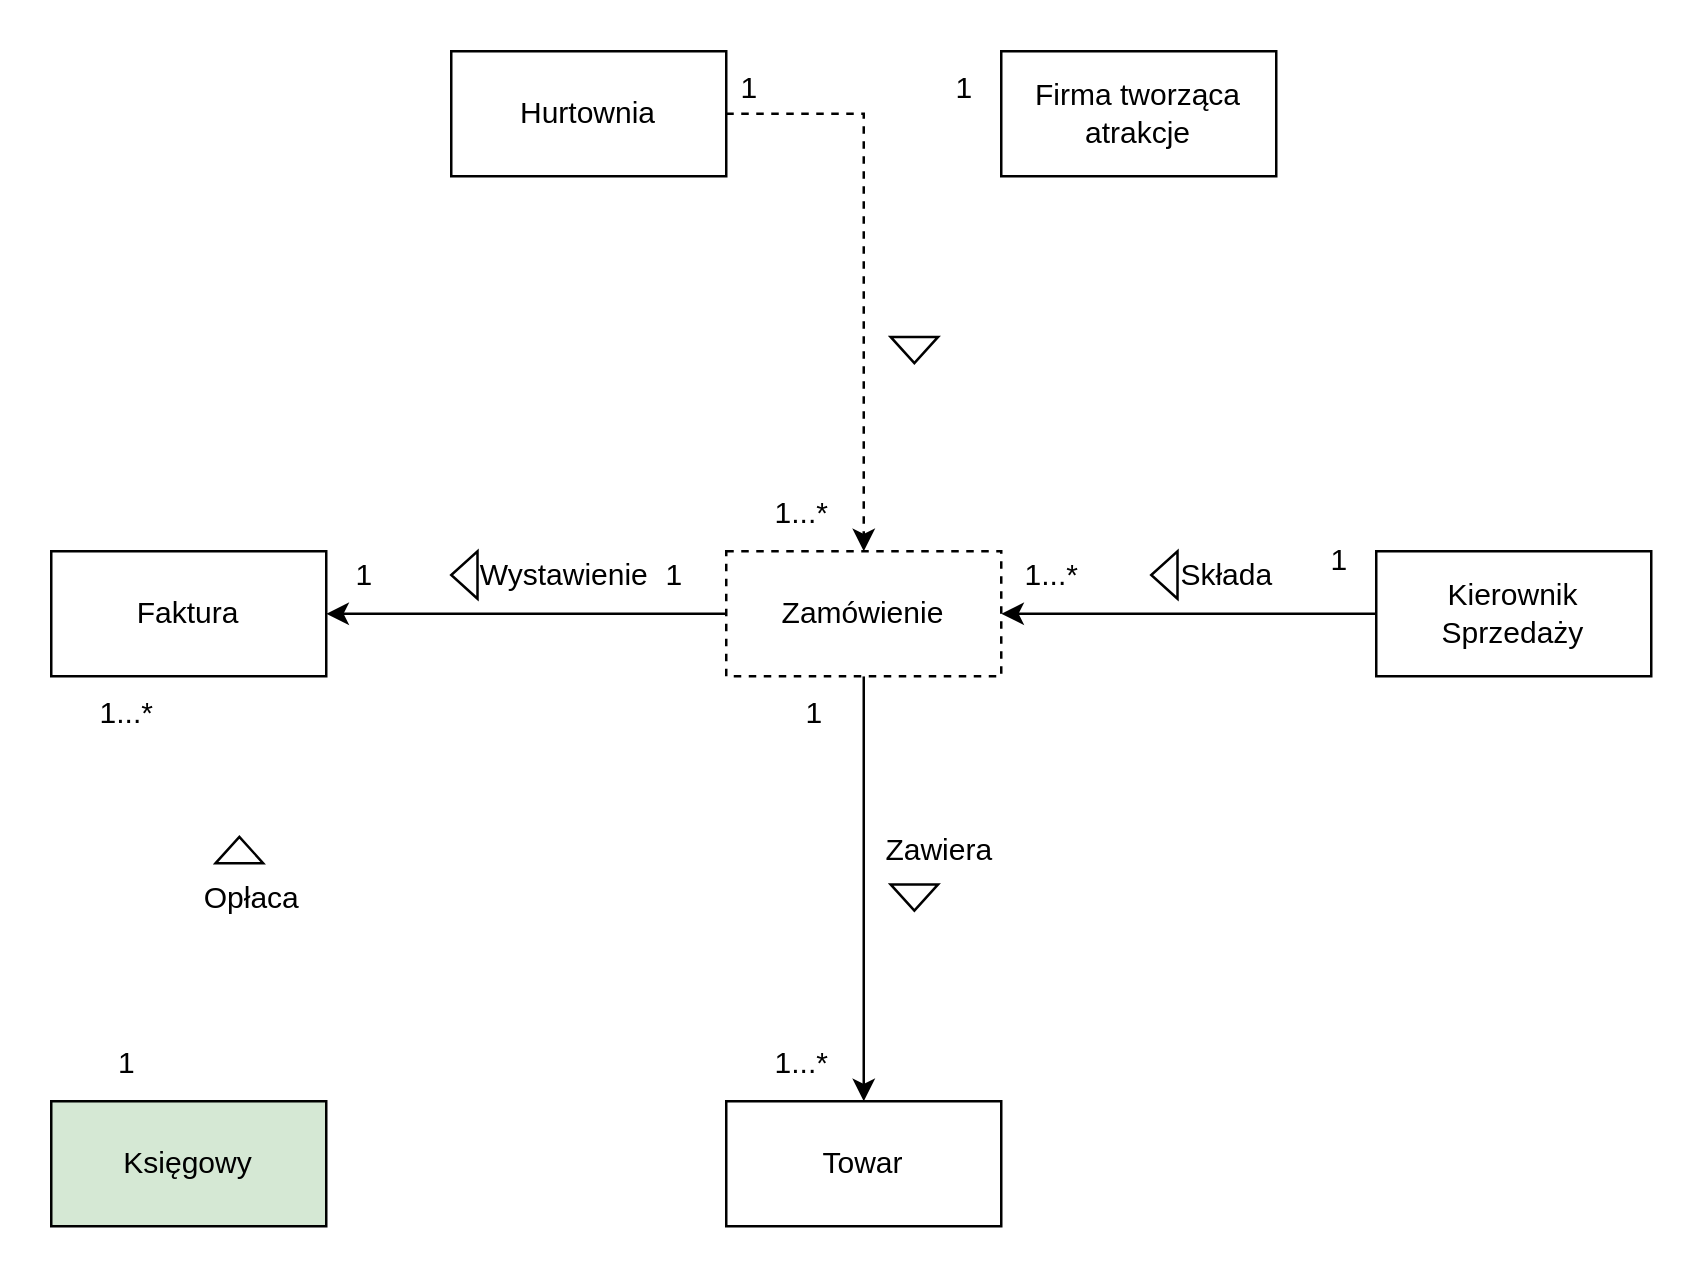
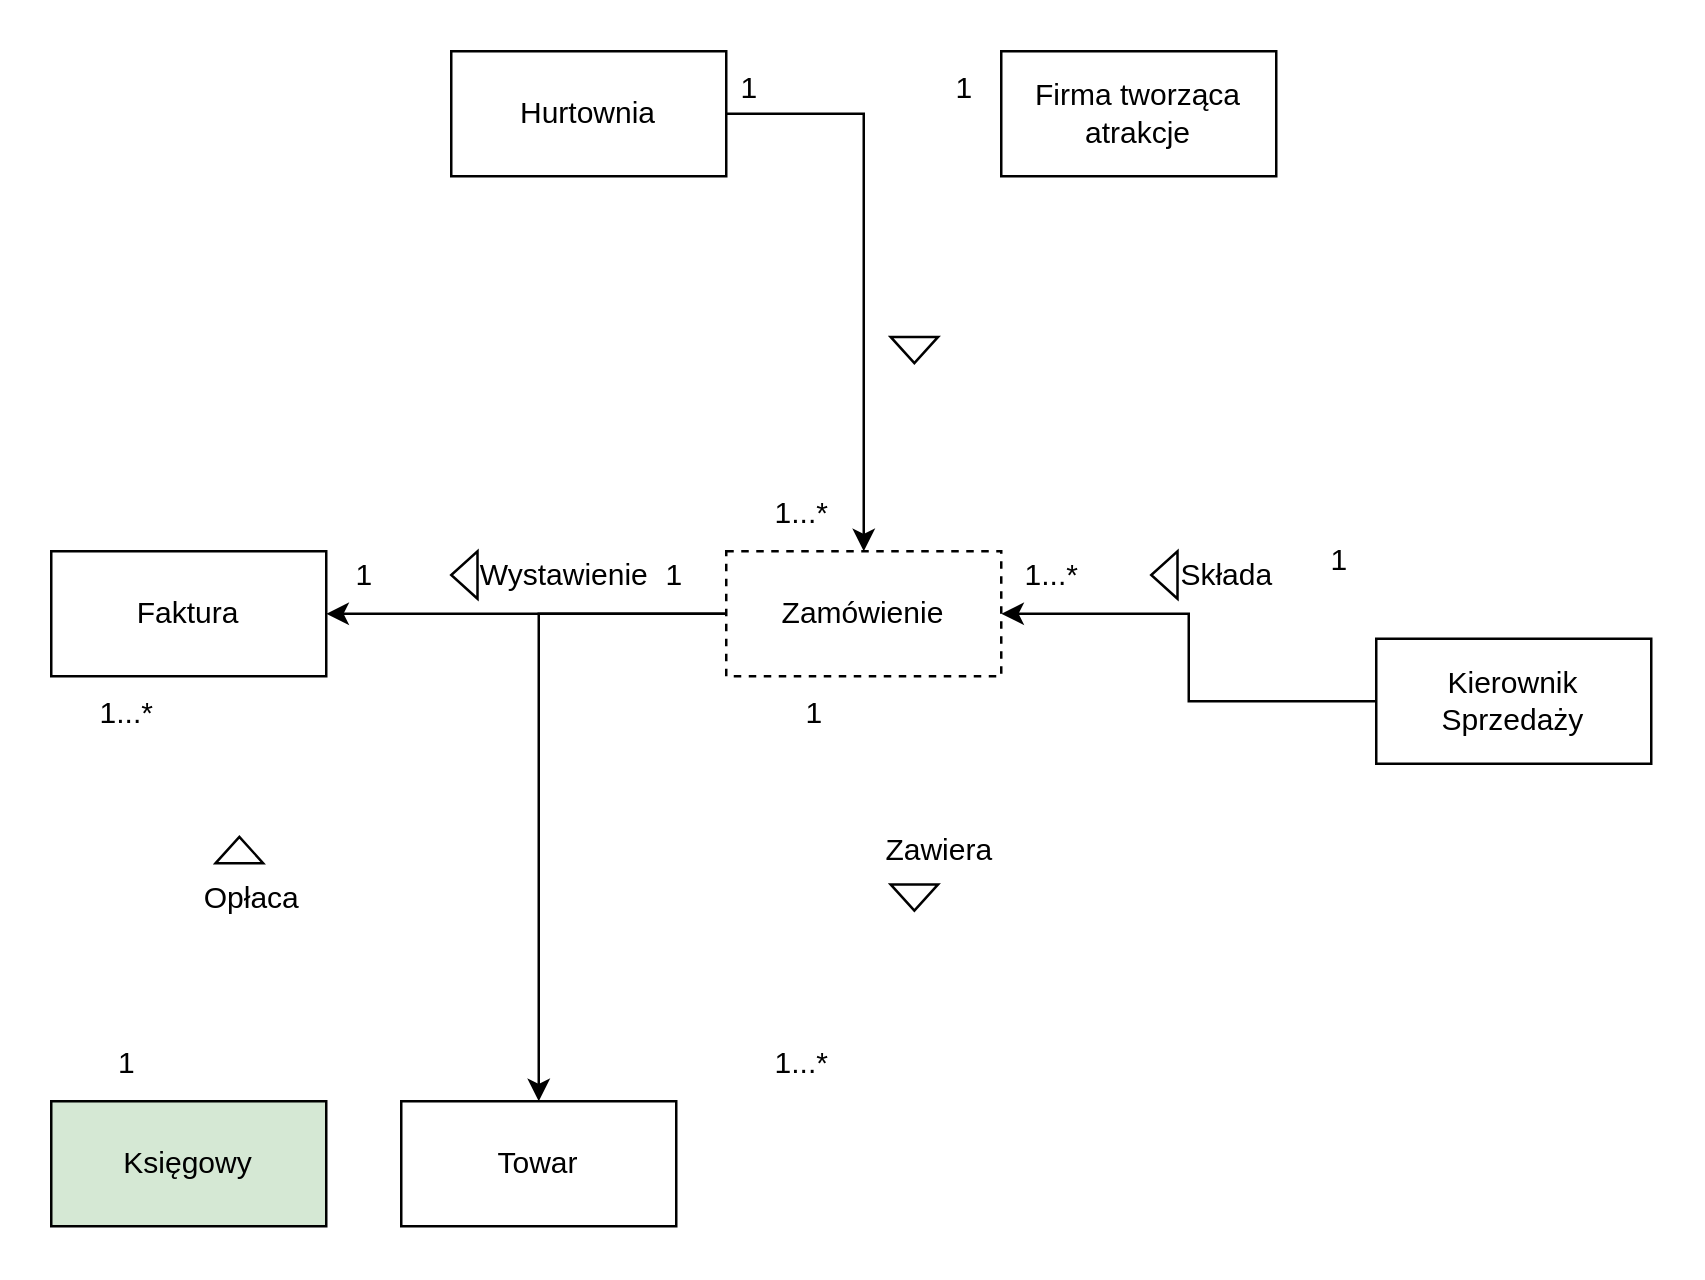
edge "Hurtownia" -> "Zamówienie": style dashed -> solid
node "Kierownik Sprzedaży": moved (1514, 614) -> (1514, 701)
node "Towar": moved (864, 1164) -> (539, 1164)
